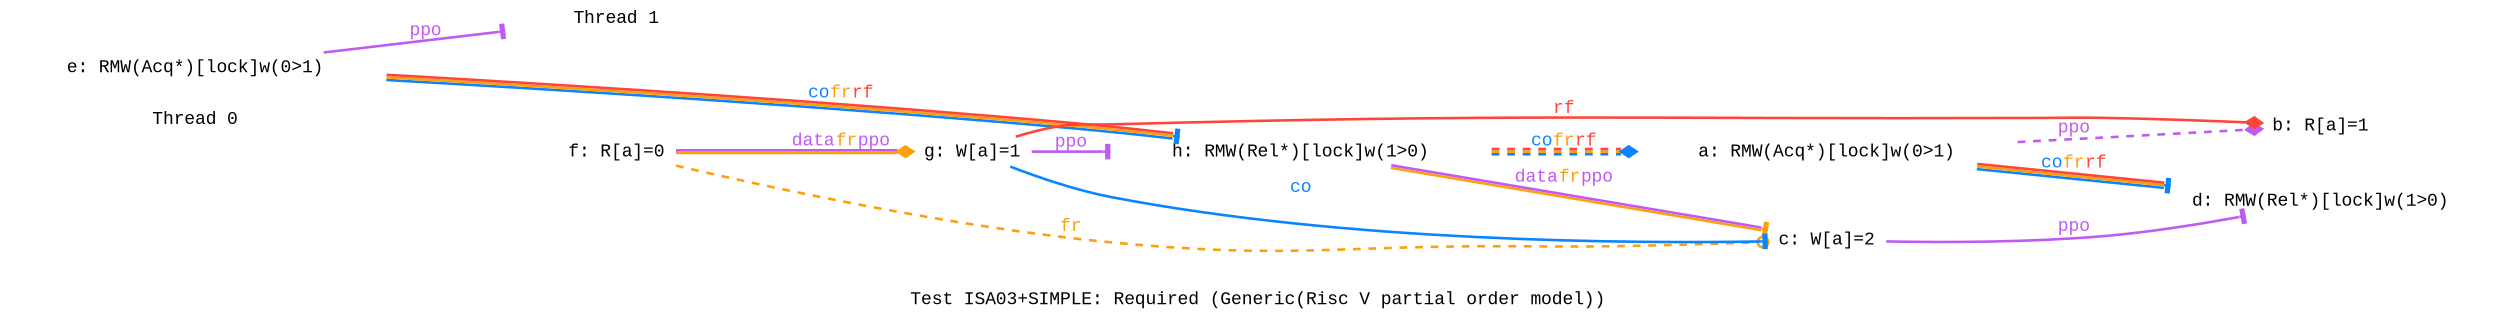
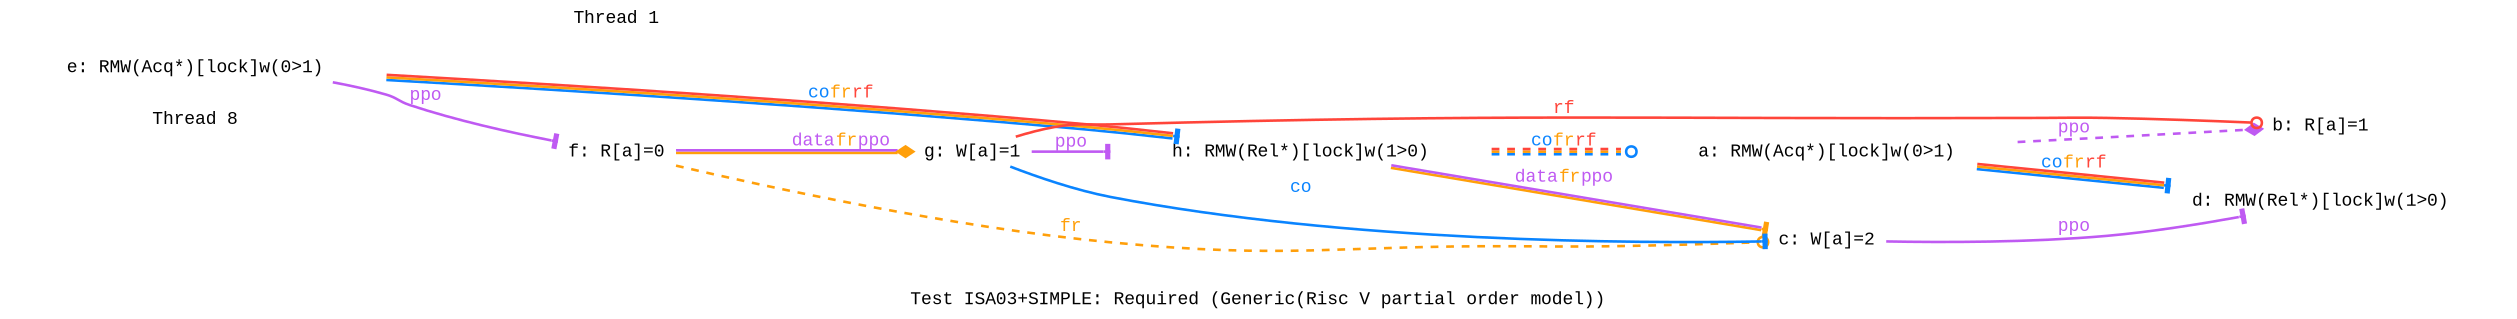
edge "e: RMW(Acq*)[lock]w(0>1)" -> "Thread 1": now "e: RMW(Acq*)[lock]w(0>1)" -> "f: R[a]=0"
edge "g: W[a]=1" -> "b: R[a]=1": arrowhead diamond -> odot
node "Thread 0": label "Thread 0" -> "Thread 8"
edge "h: RMW(Rel*)[lock]w(1>0)" -> "a: RMW(Acq*)[lock]w(0>1)": arrowhead diamond -> odot
